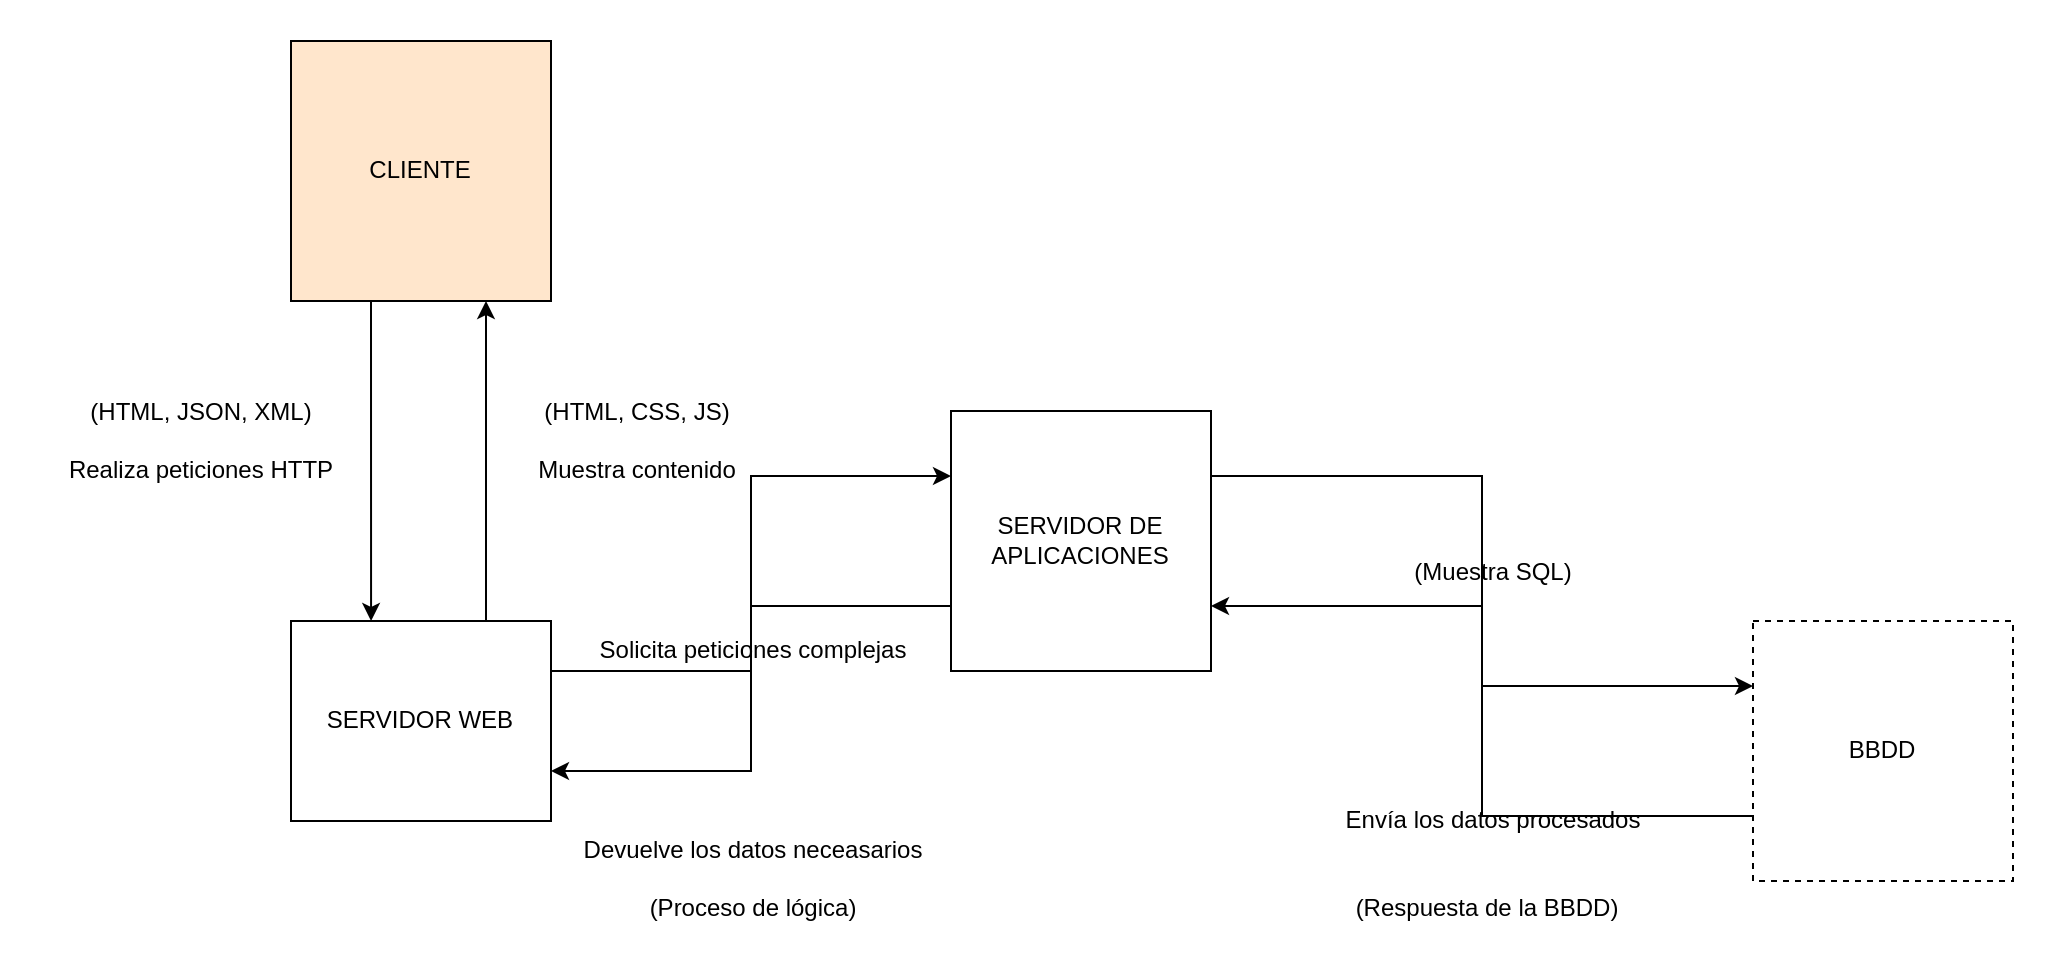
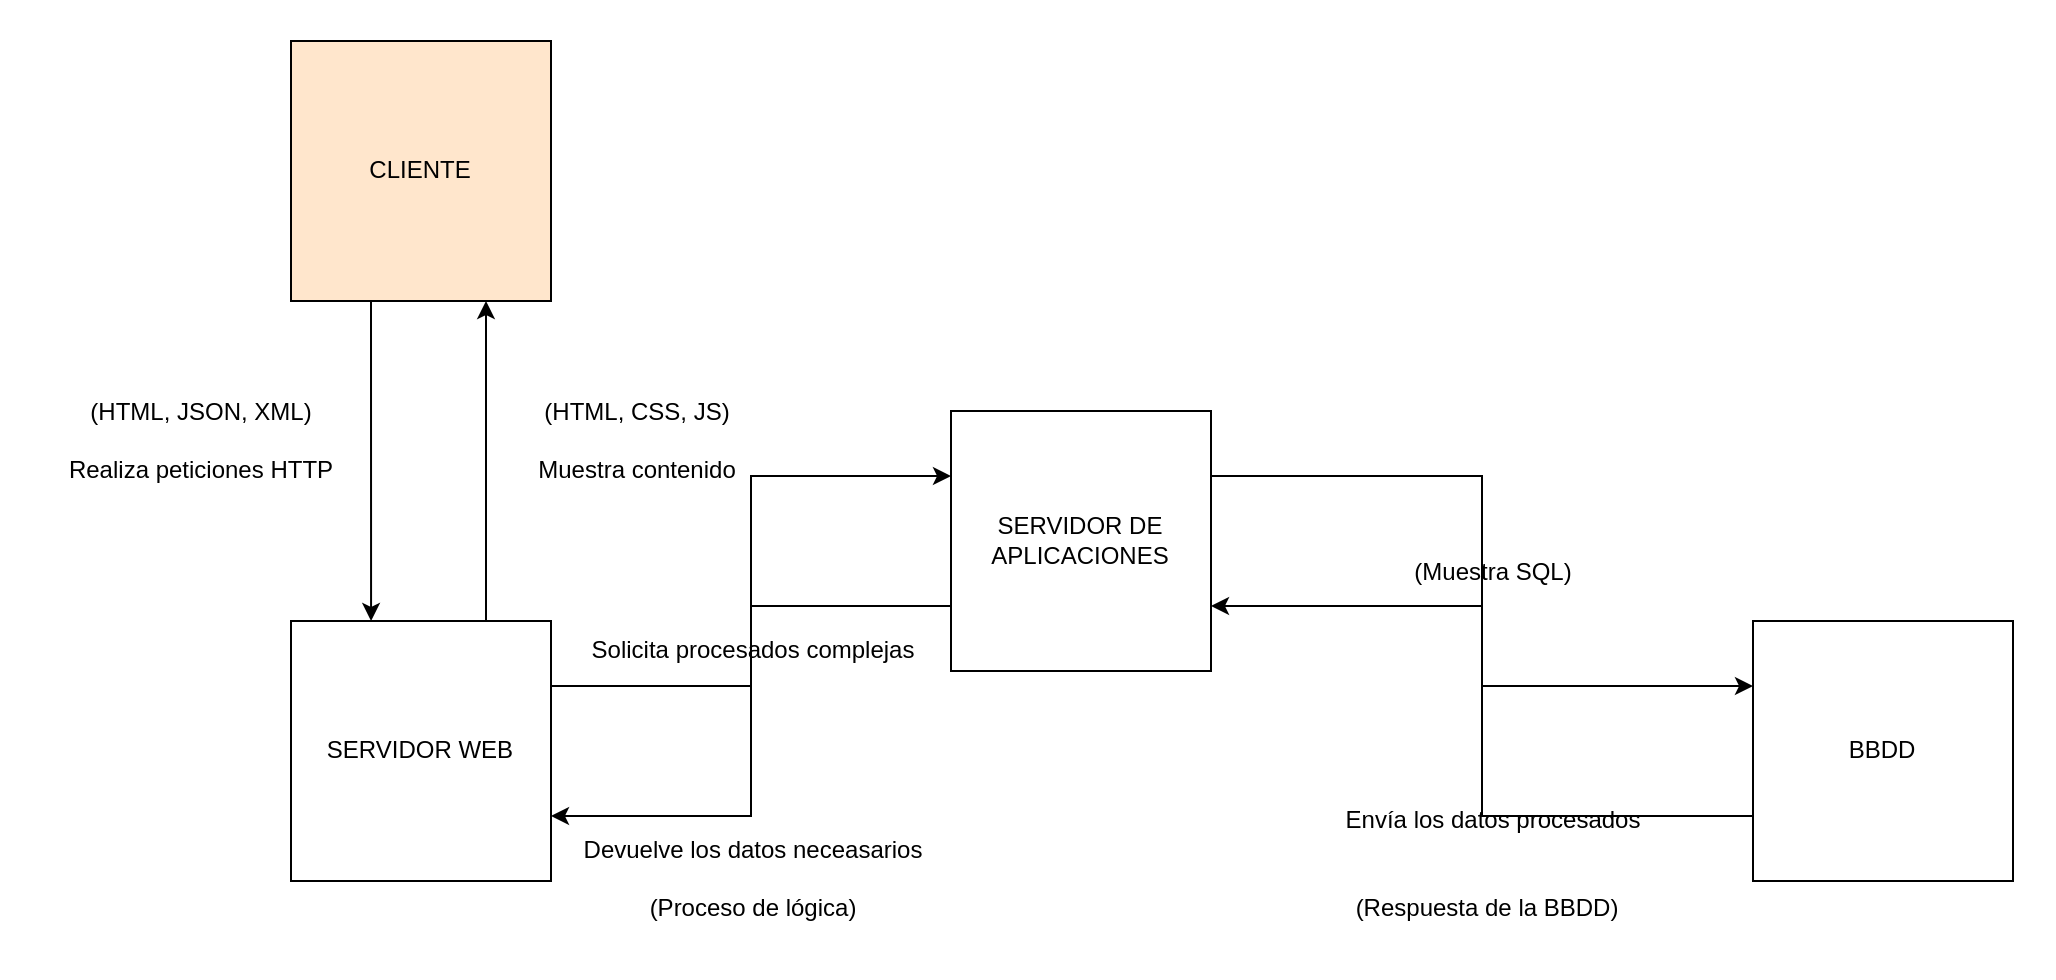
node "Solicita peticiones complejas": label "Solicita peticiones complejas" -> "Solicita procesados complejas"
node "SERVIDOR WEB": size 260x200 -> 260x260
node "BBDD": style dashed -> solid
